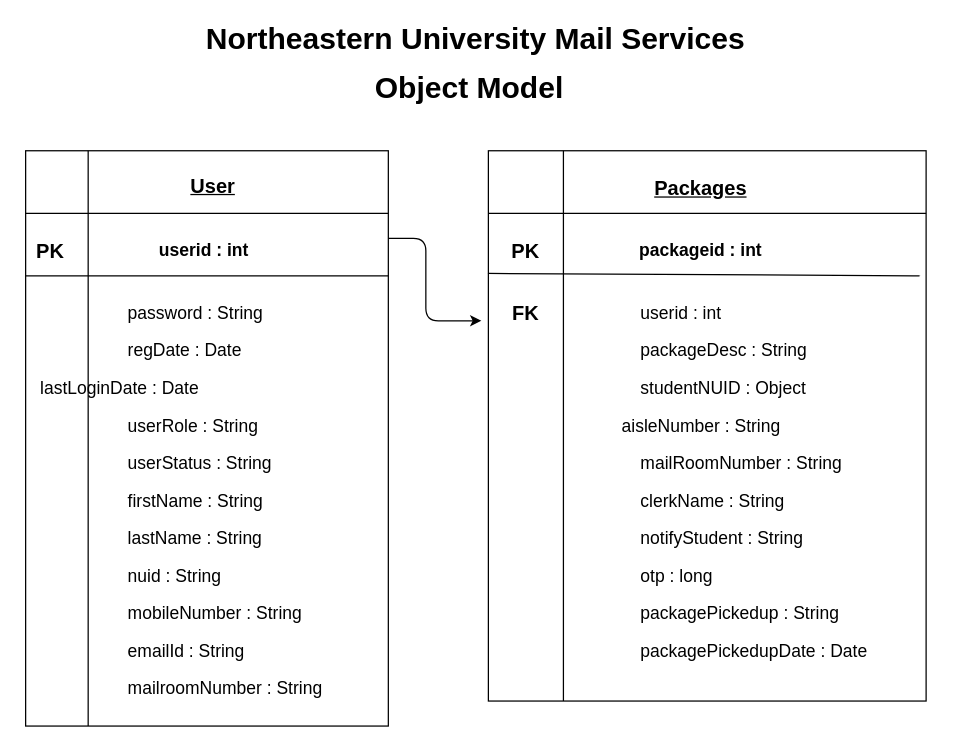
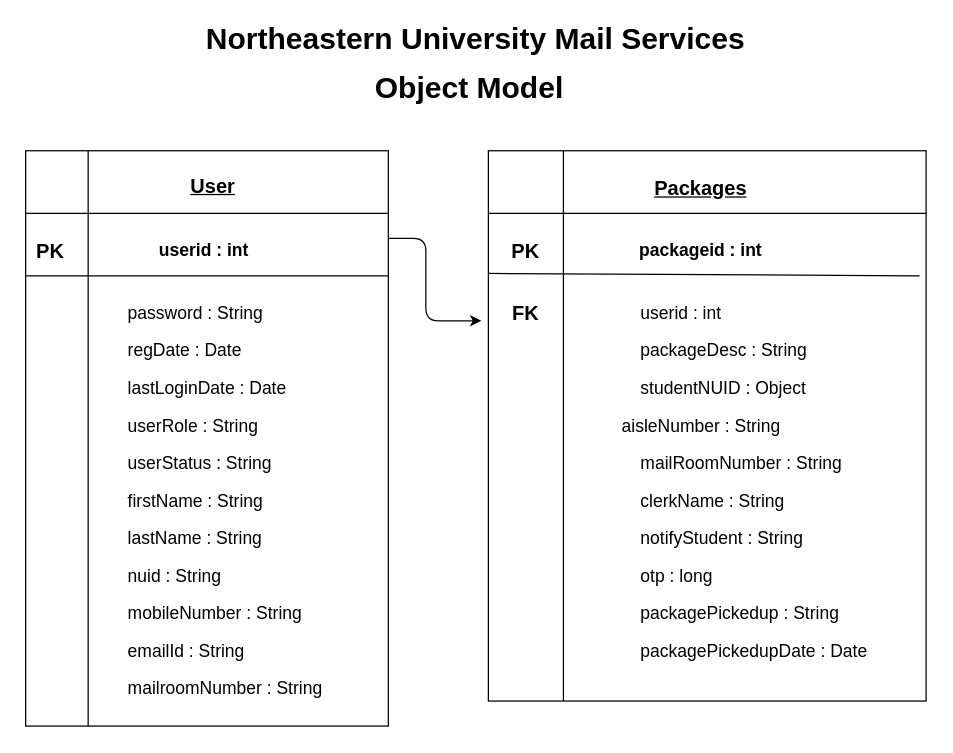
node "lastLoginDate : Date": moved (141, 388) -> (229, 388)
